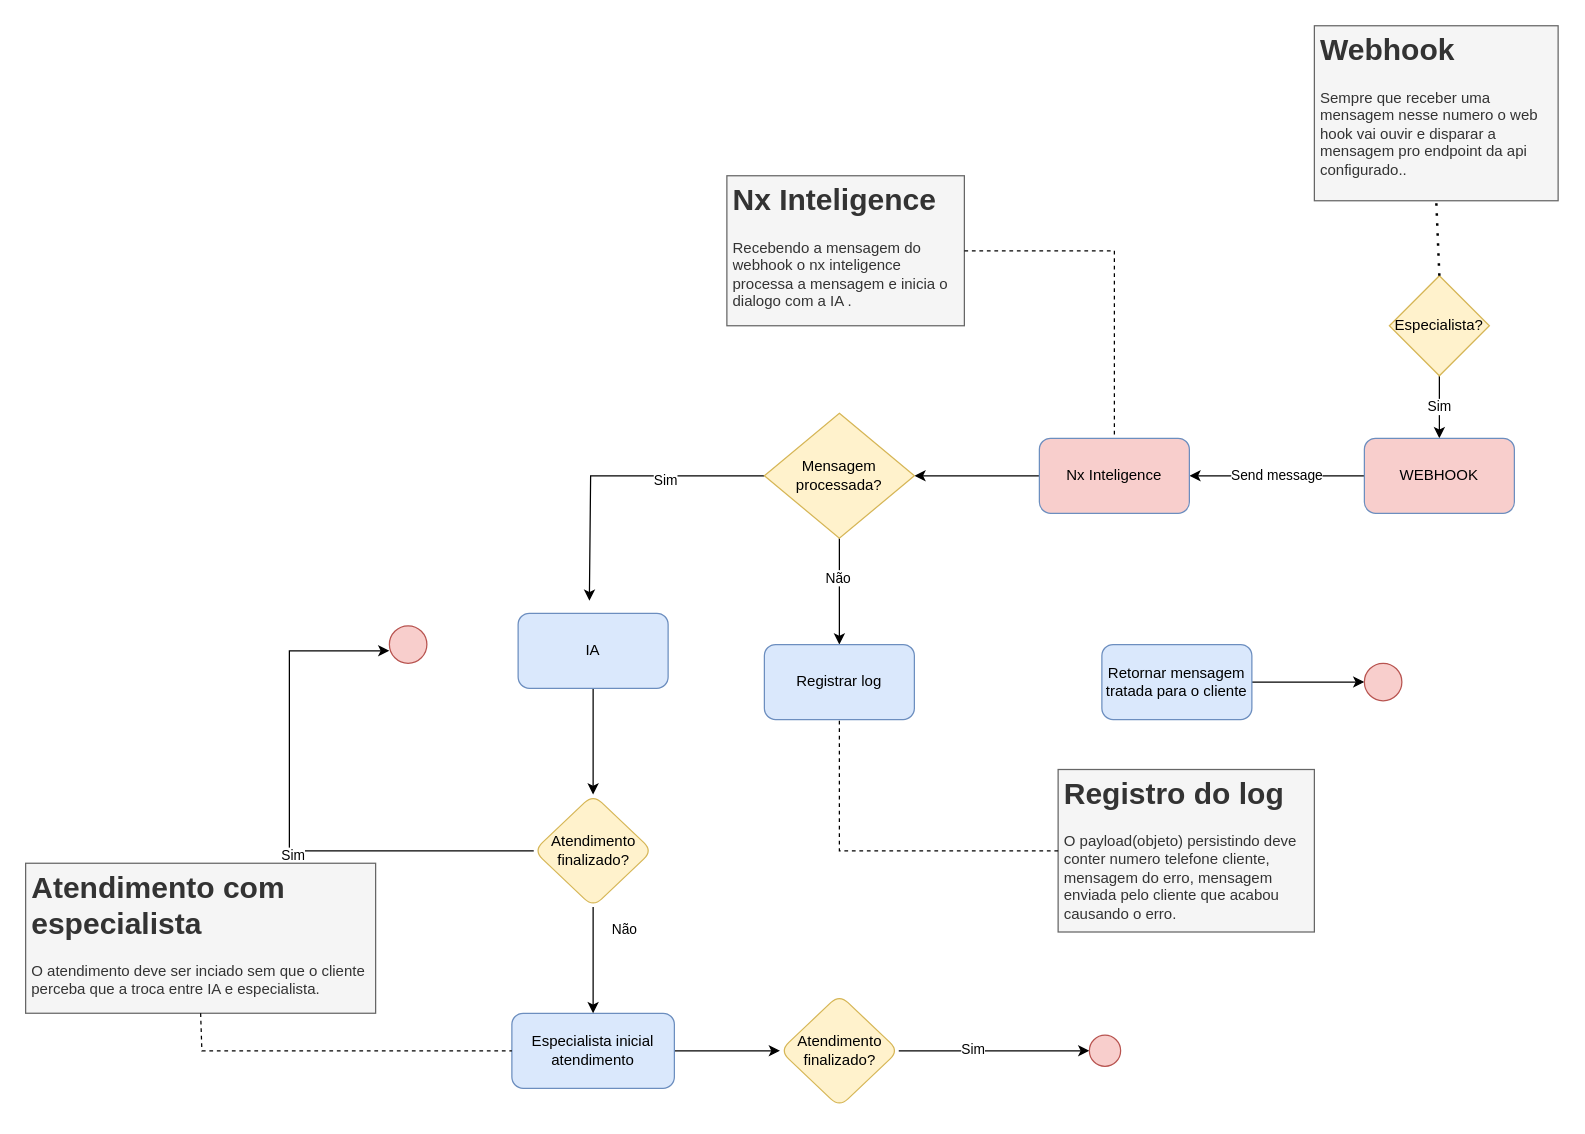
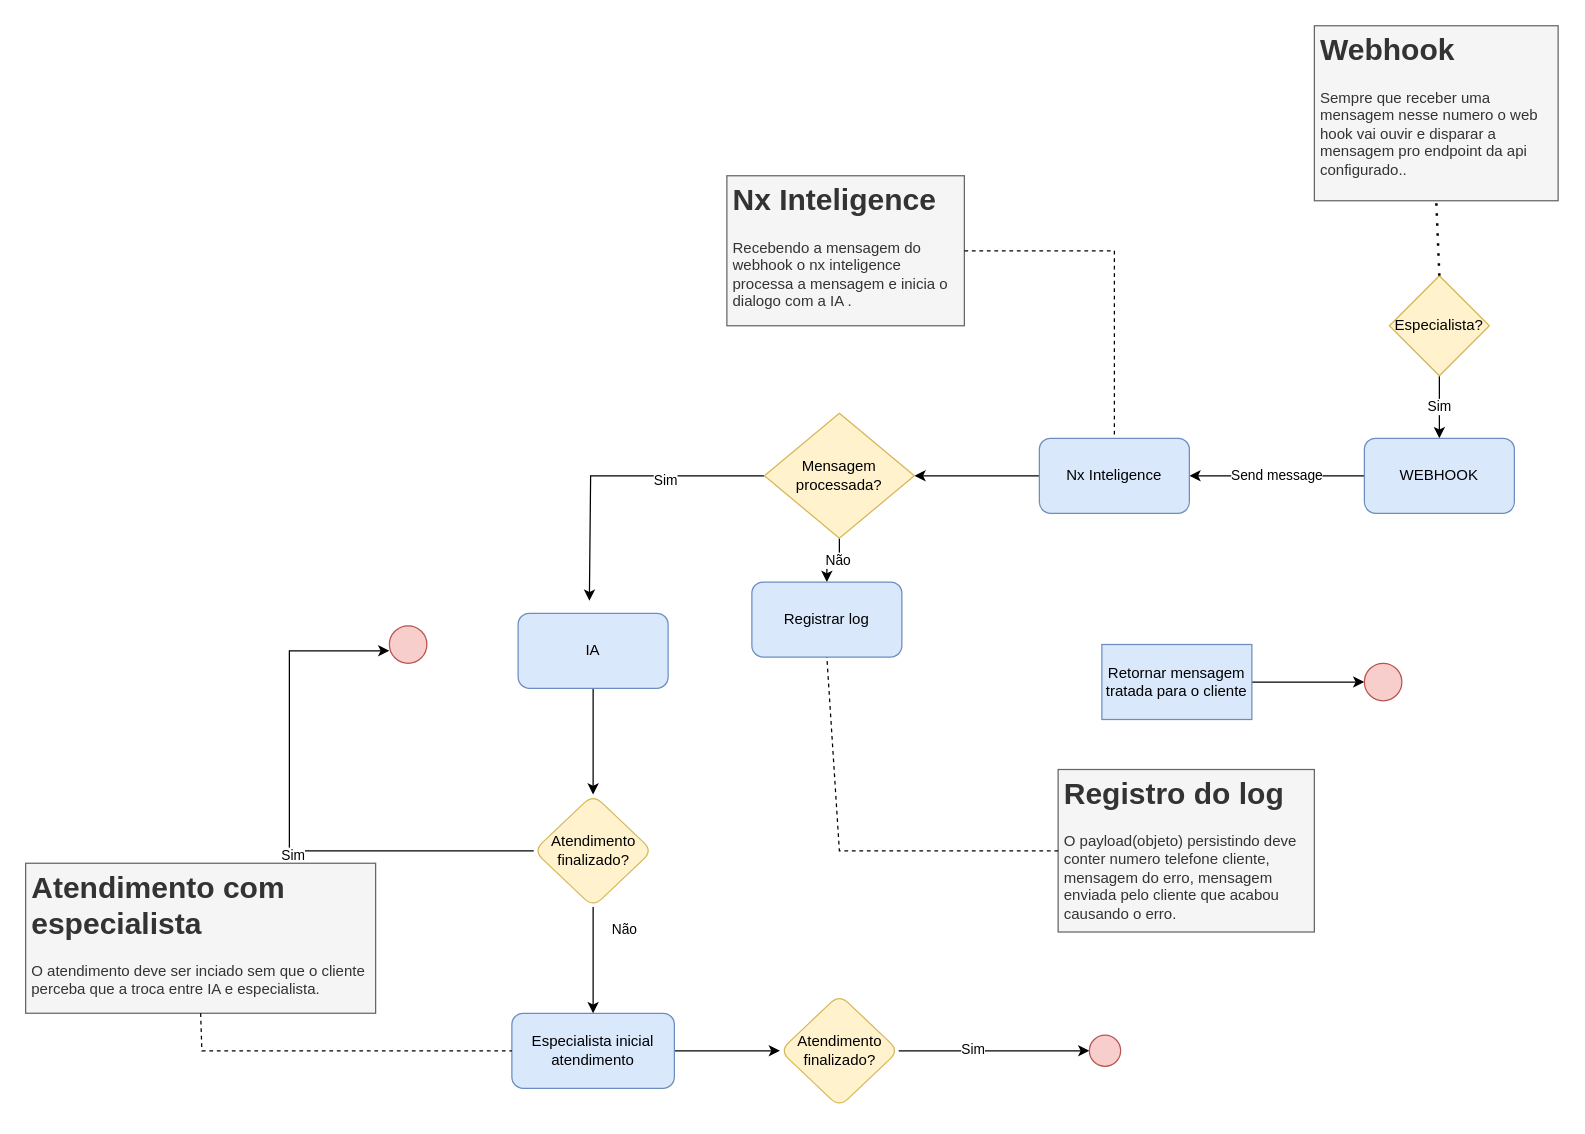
node "Nx Inteligence": fillcolor #f8cecc -> #dae8fc
node "WEBHOOK": fillcolor #f8cecc -> #dae8fc
node "Registrar log": moved (839, 682) -> (827, 619)
node "Retornar mensagem tratada para o cliente": shape rounded rectangle -> rectangle
